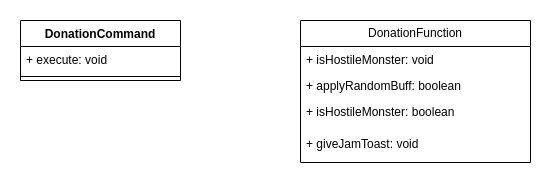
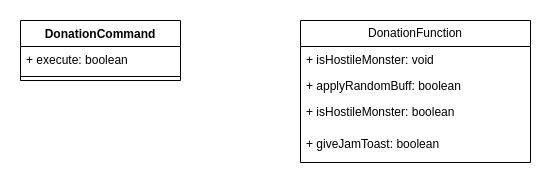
node "+ execute: void": label "+ execute: void" -> "+ execute: boolean"
node "+ giveJamToast: void": label "+ giveJamToast: void" -> "+ giveJamToast: boolean"
